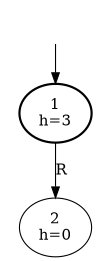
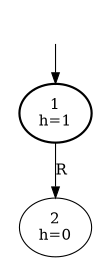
node "1 h=3": label "1 h=3" -> "1 h=1"
